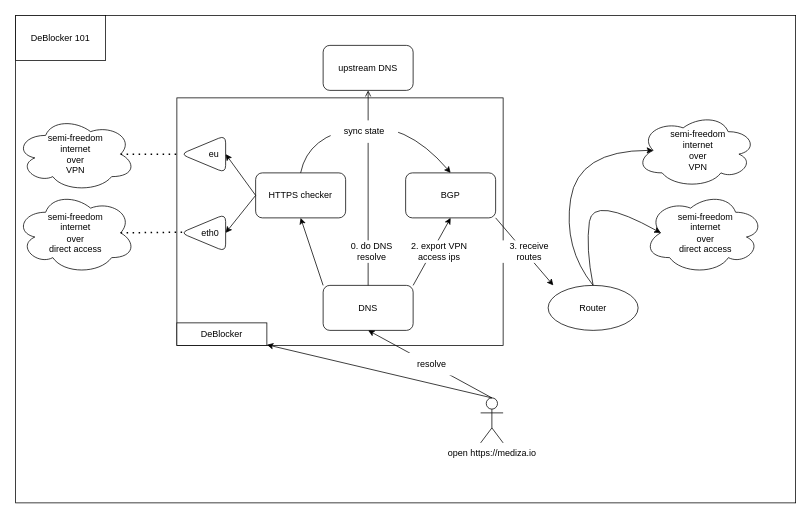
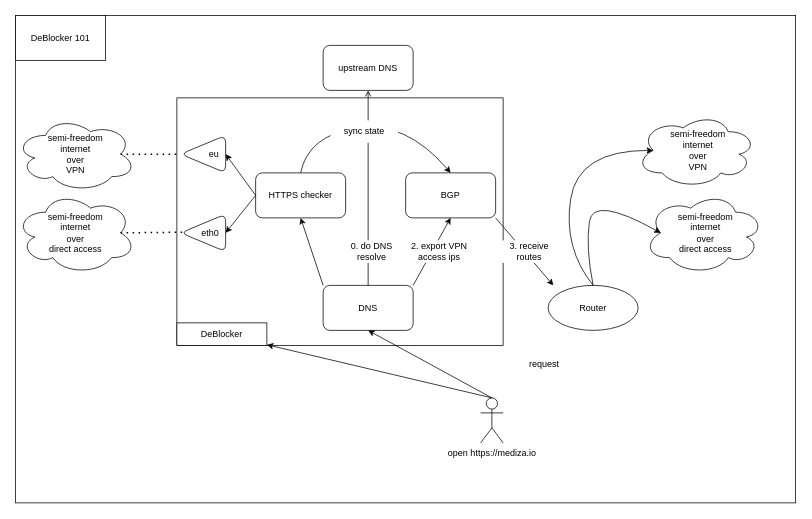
node "resolve": removed
node "request": added
